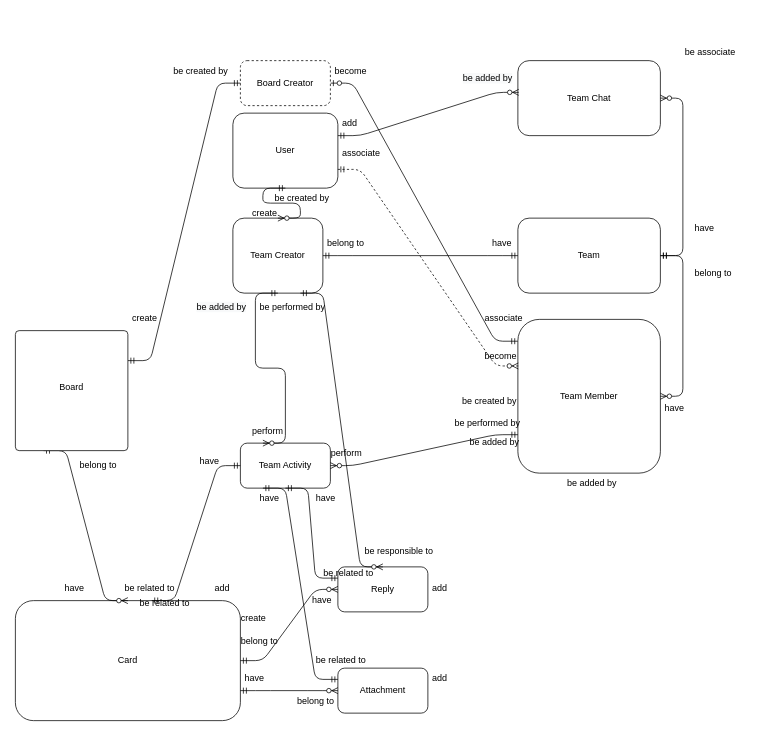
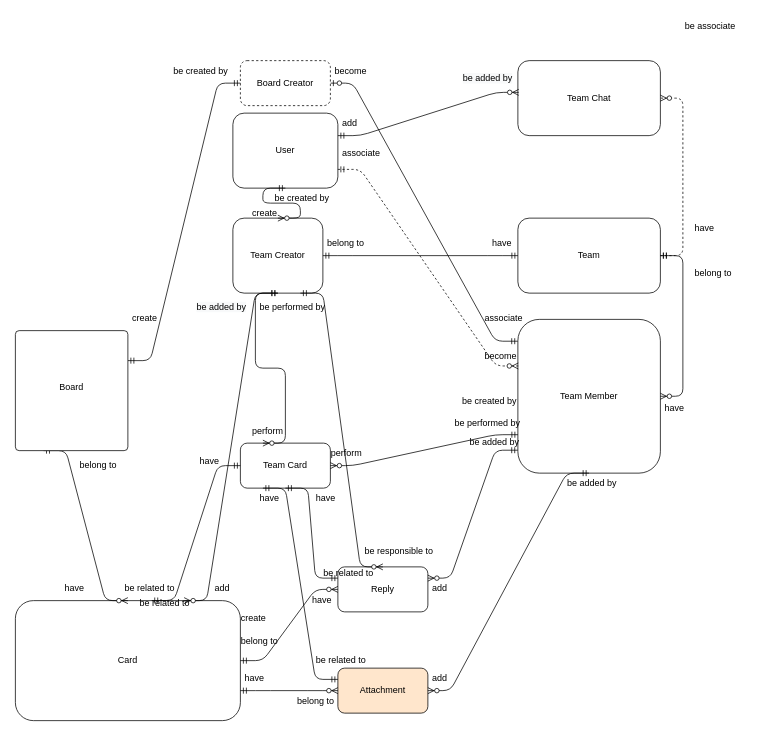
node "be associate": moved (714, 53) -> (714, 27)
edge "Team Chat" -- "Team": style solid -> dashed
edge "Team Creator" -- "Card": added
node "Team Activity": label "Team Activity" -> "Team Card"
edge "Team Member" -- "Reply": added
edge "Team Member" -- "Attachment": added
node "Attachment": fillcolor #ffffff -> #ffe6cc
